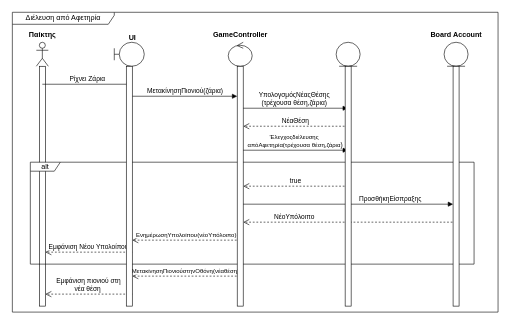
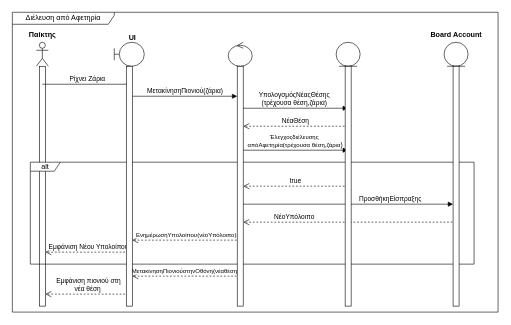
node "GameController": removed
